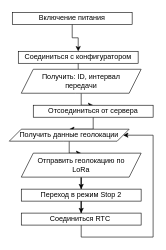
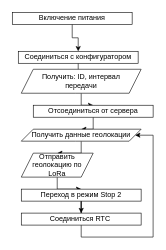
node "Получить данные геолокации": moved (69, 135) -> (81, 135)
node "Отправить геолокацию по LoRa": size 120x24 -> 72x24
